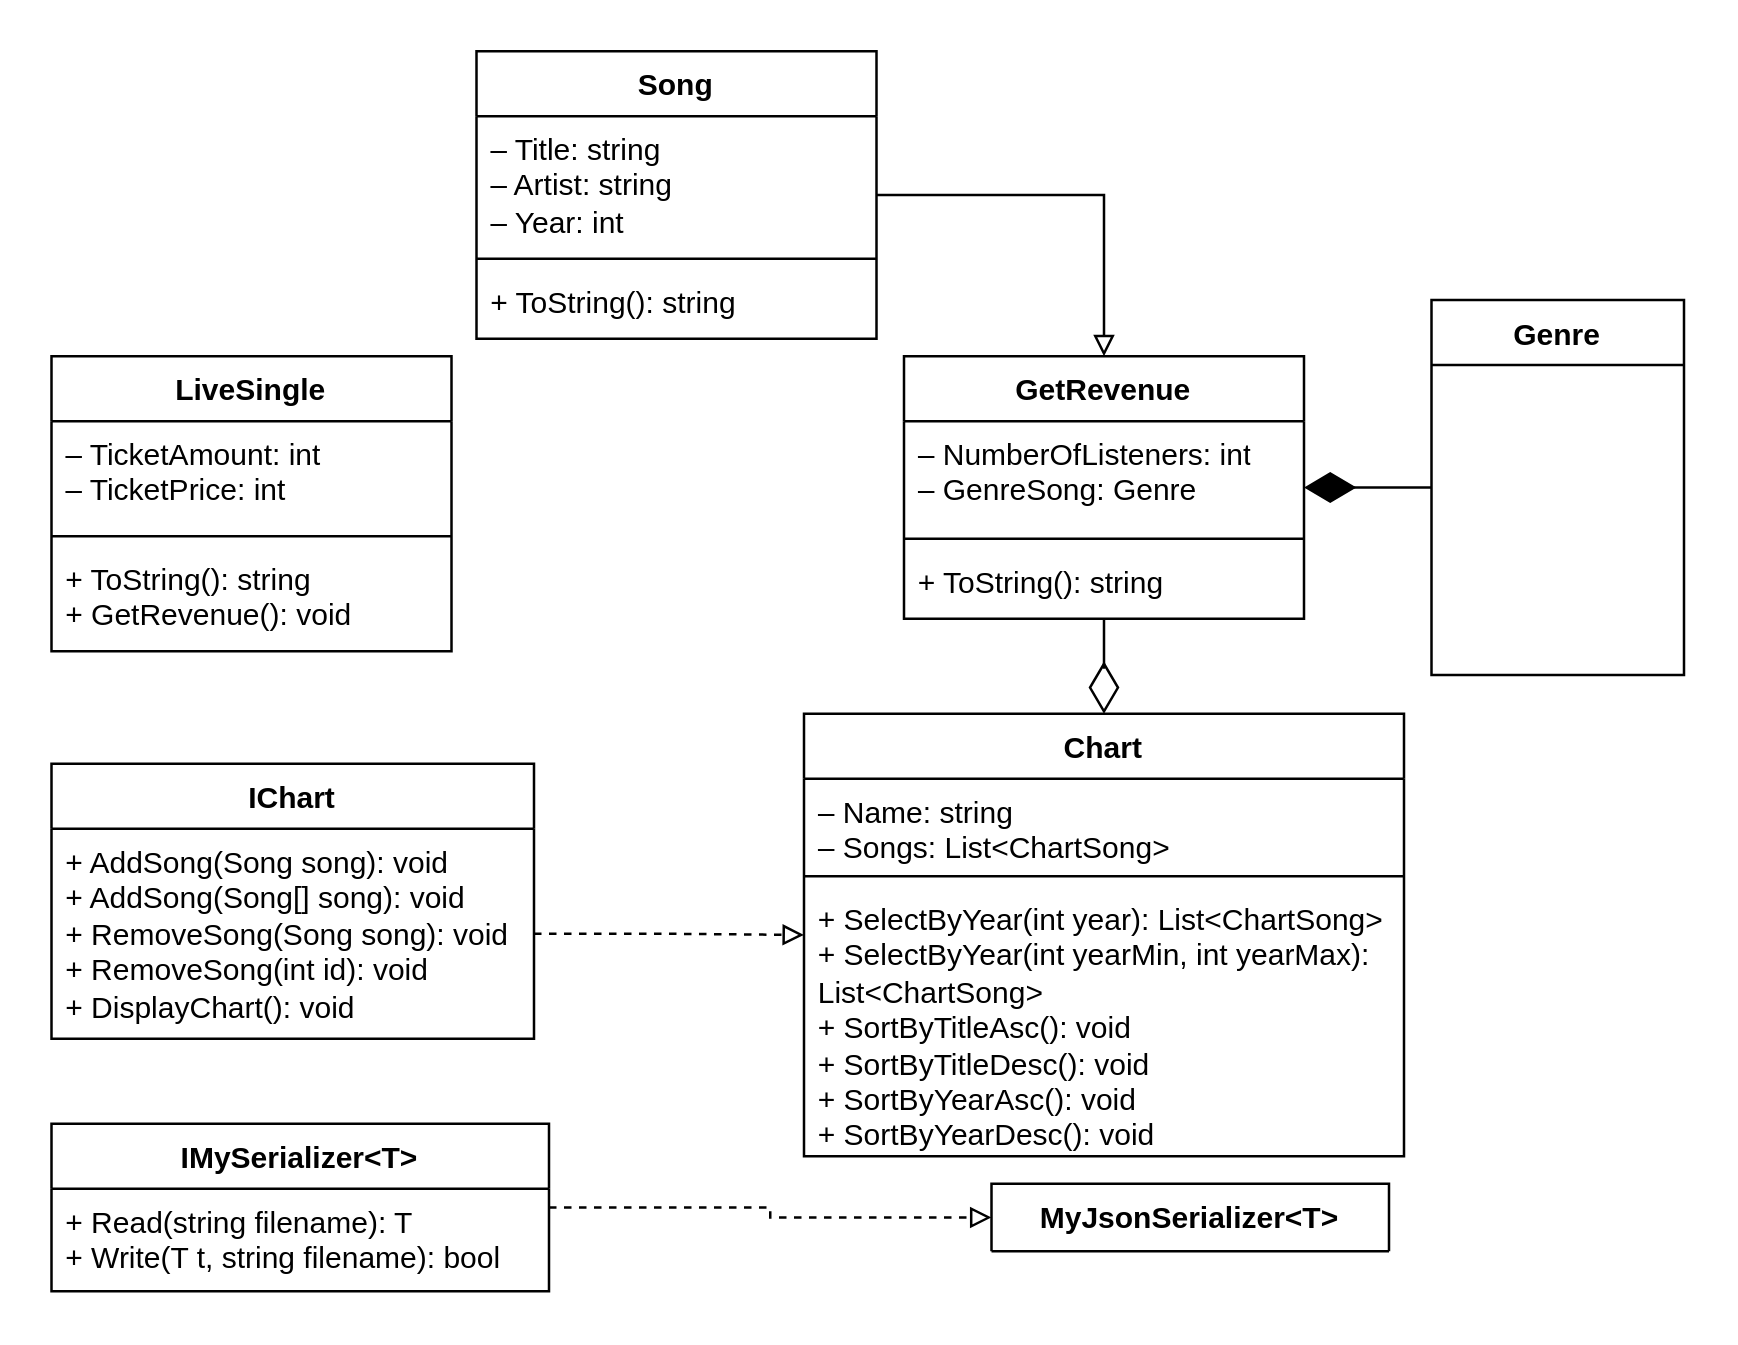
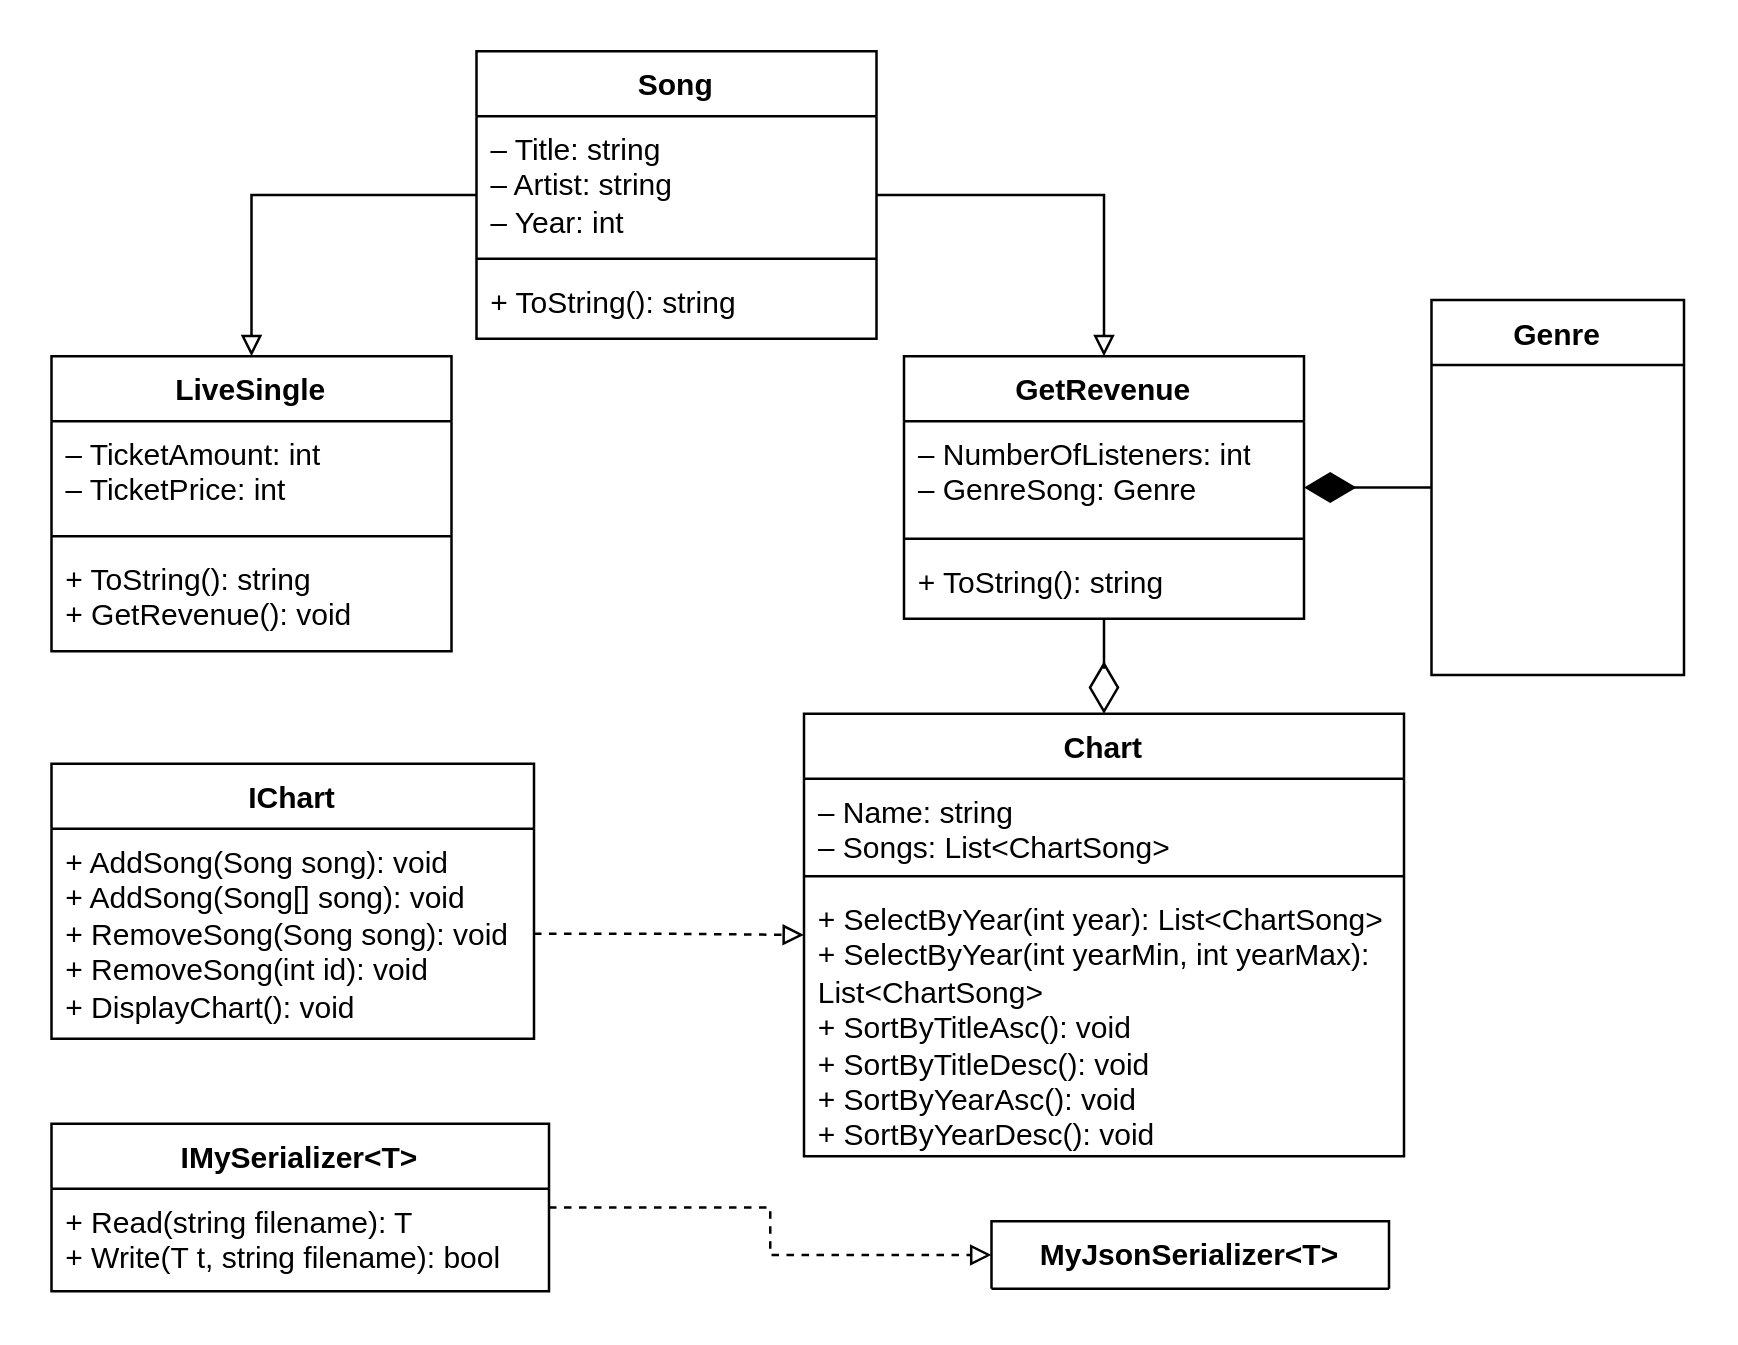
edge "Song" -> "LiveSingle": added
node "MyJsonSerializer<T>": moved (1190, 1218) -> (1190, 1255)
